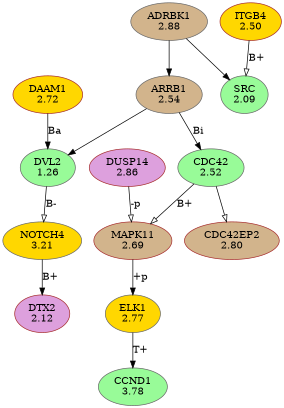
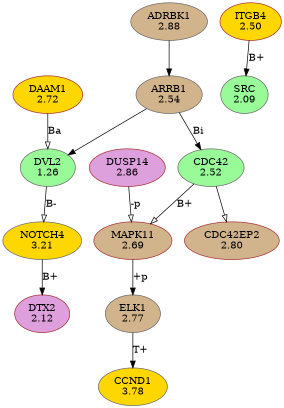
edge "ITGB4 2.50" -> "SRC 2.09": arrowhead onormal -> normal
edge "ADRBK1 2.88" -> "SRC 2.09": removed
edge "DAAM1 2.72" -> "DVL2 1.26": arrowhead normal -> onormal
node "ELK1 2.77": fillcolor gold -> tan
node "CCND1 3.78": fillcolor palegreen -> gold
